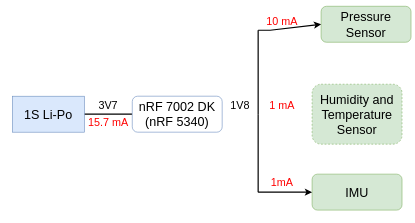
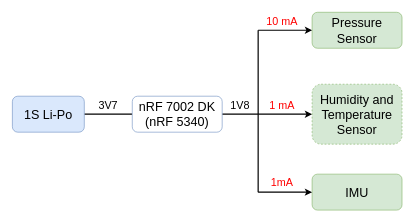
node "Pressure Sensor": moved (366, 24) -> (357, 30)
node "1S Li-Po": shape rectangle -> rounded rectangle
edge "nRF 7002 DK (nRF 5340)" -> "Humidity and Temperature Sensor": added
node "15.7 mA": removed
